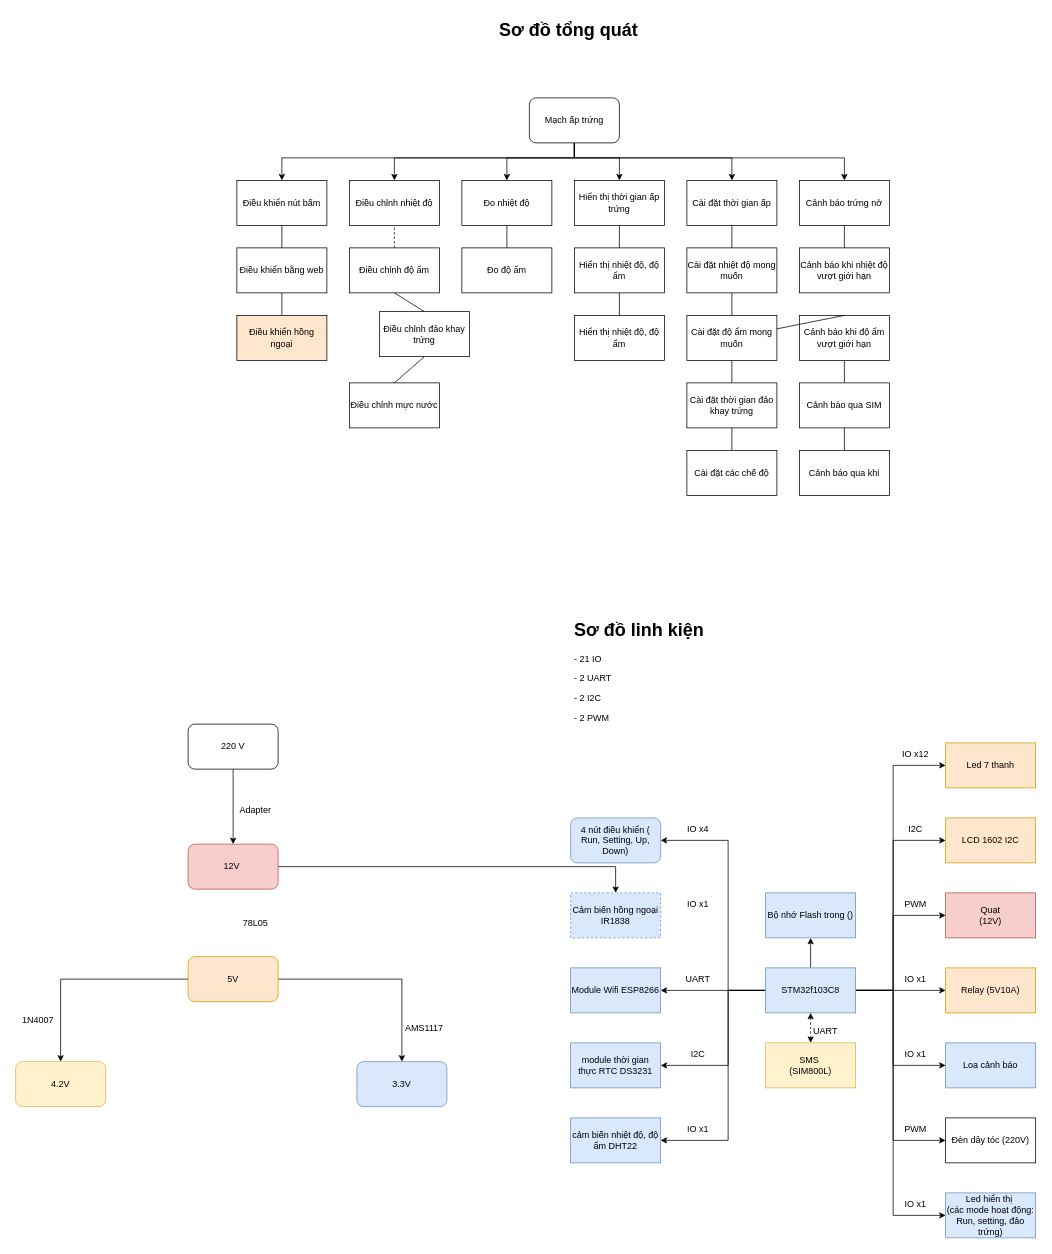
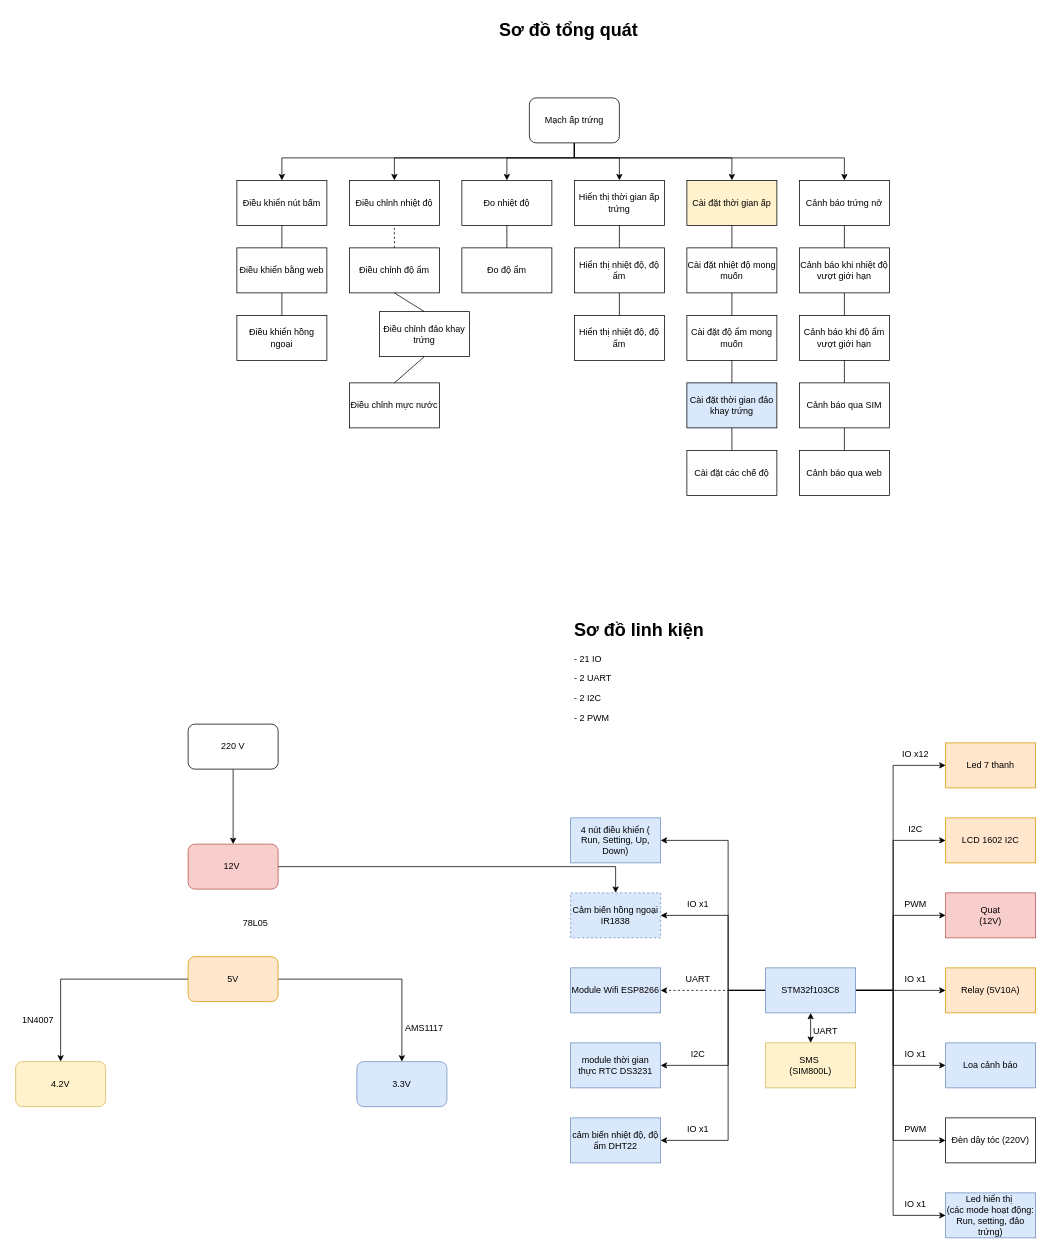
node "Cài đặt thời gian ấp": fillcolor #ffffff -> #fff2cc
edge "Cài đặt độ ẩm mong muốn" -- "Cảnh báo khi độ ẩm vượt giới hạn": now "Cảnh báo khi nhiệt độ vượt giới hạn" -- "Cảnh báo khi độ ẩm vượt giới hạn"
node "Điều khiển hồng ngoại": fillcolor #ffe6cc -> #ffffff
node "Cài đặt thời gian đảo khay trứng": fillcolor #ffffff -> #dae8fc
node "Cảnh báo qua khi": label "Cảnh báo qua khi" -> "Cảnh báo qua web"
node "Adapter": removed
node "IO x4": removed
node "4 nút điều khiển ( Run, Setting, Up, Down)": shape rounded rectangle -> rectangle
edge "STM32f103C8" -> "Cảm biến hồng ngoại IR1838": added
node "Bộ nhớ Flash trong ()": removed
edge "STM32f103C8" -> "Bộ nhớ Flash trong ()": removed
edge "STM32f103C8" -> "Module Wifi ESP8266": style solid -> dashed
edge "STM32f103C8" -- "SMS (SIM800L)": style dashed -> solid
